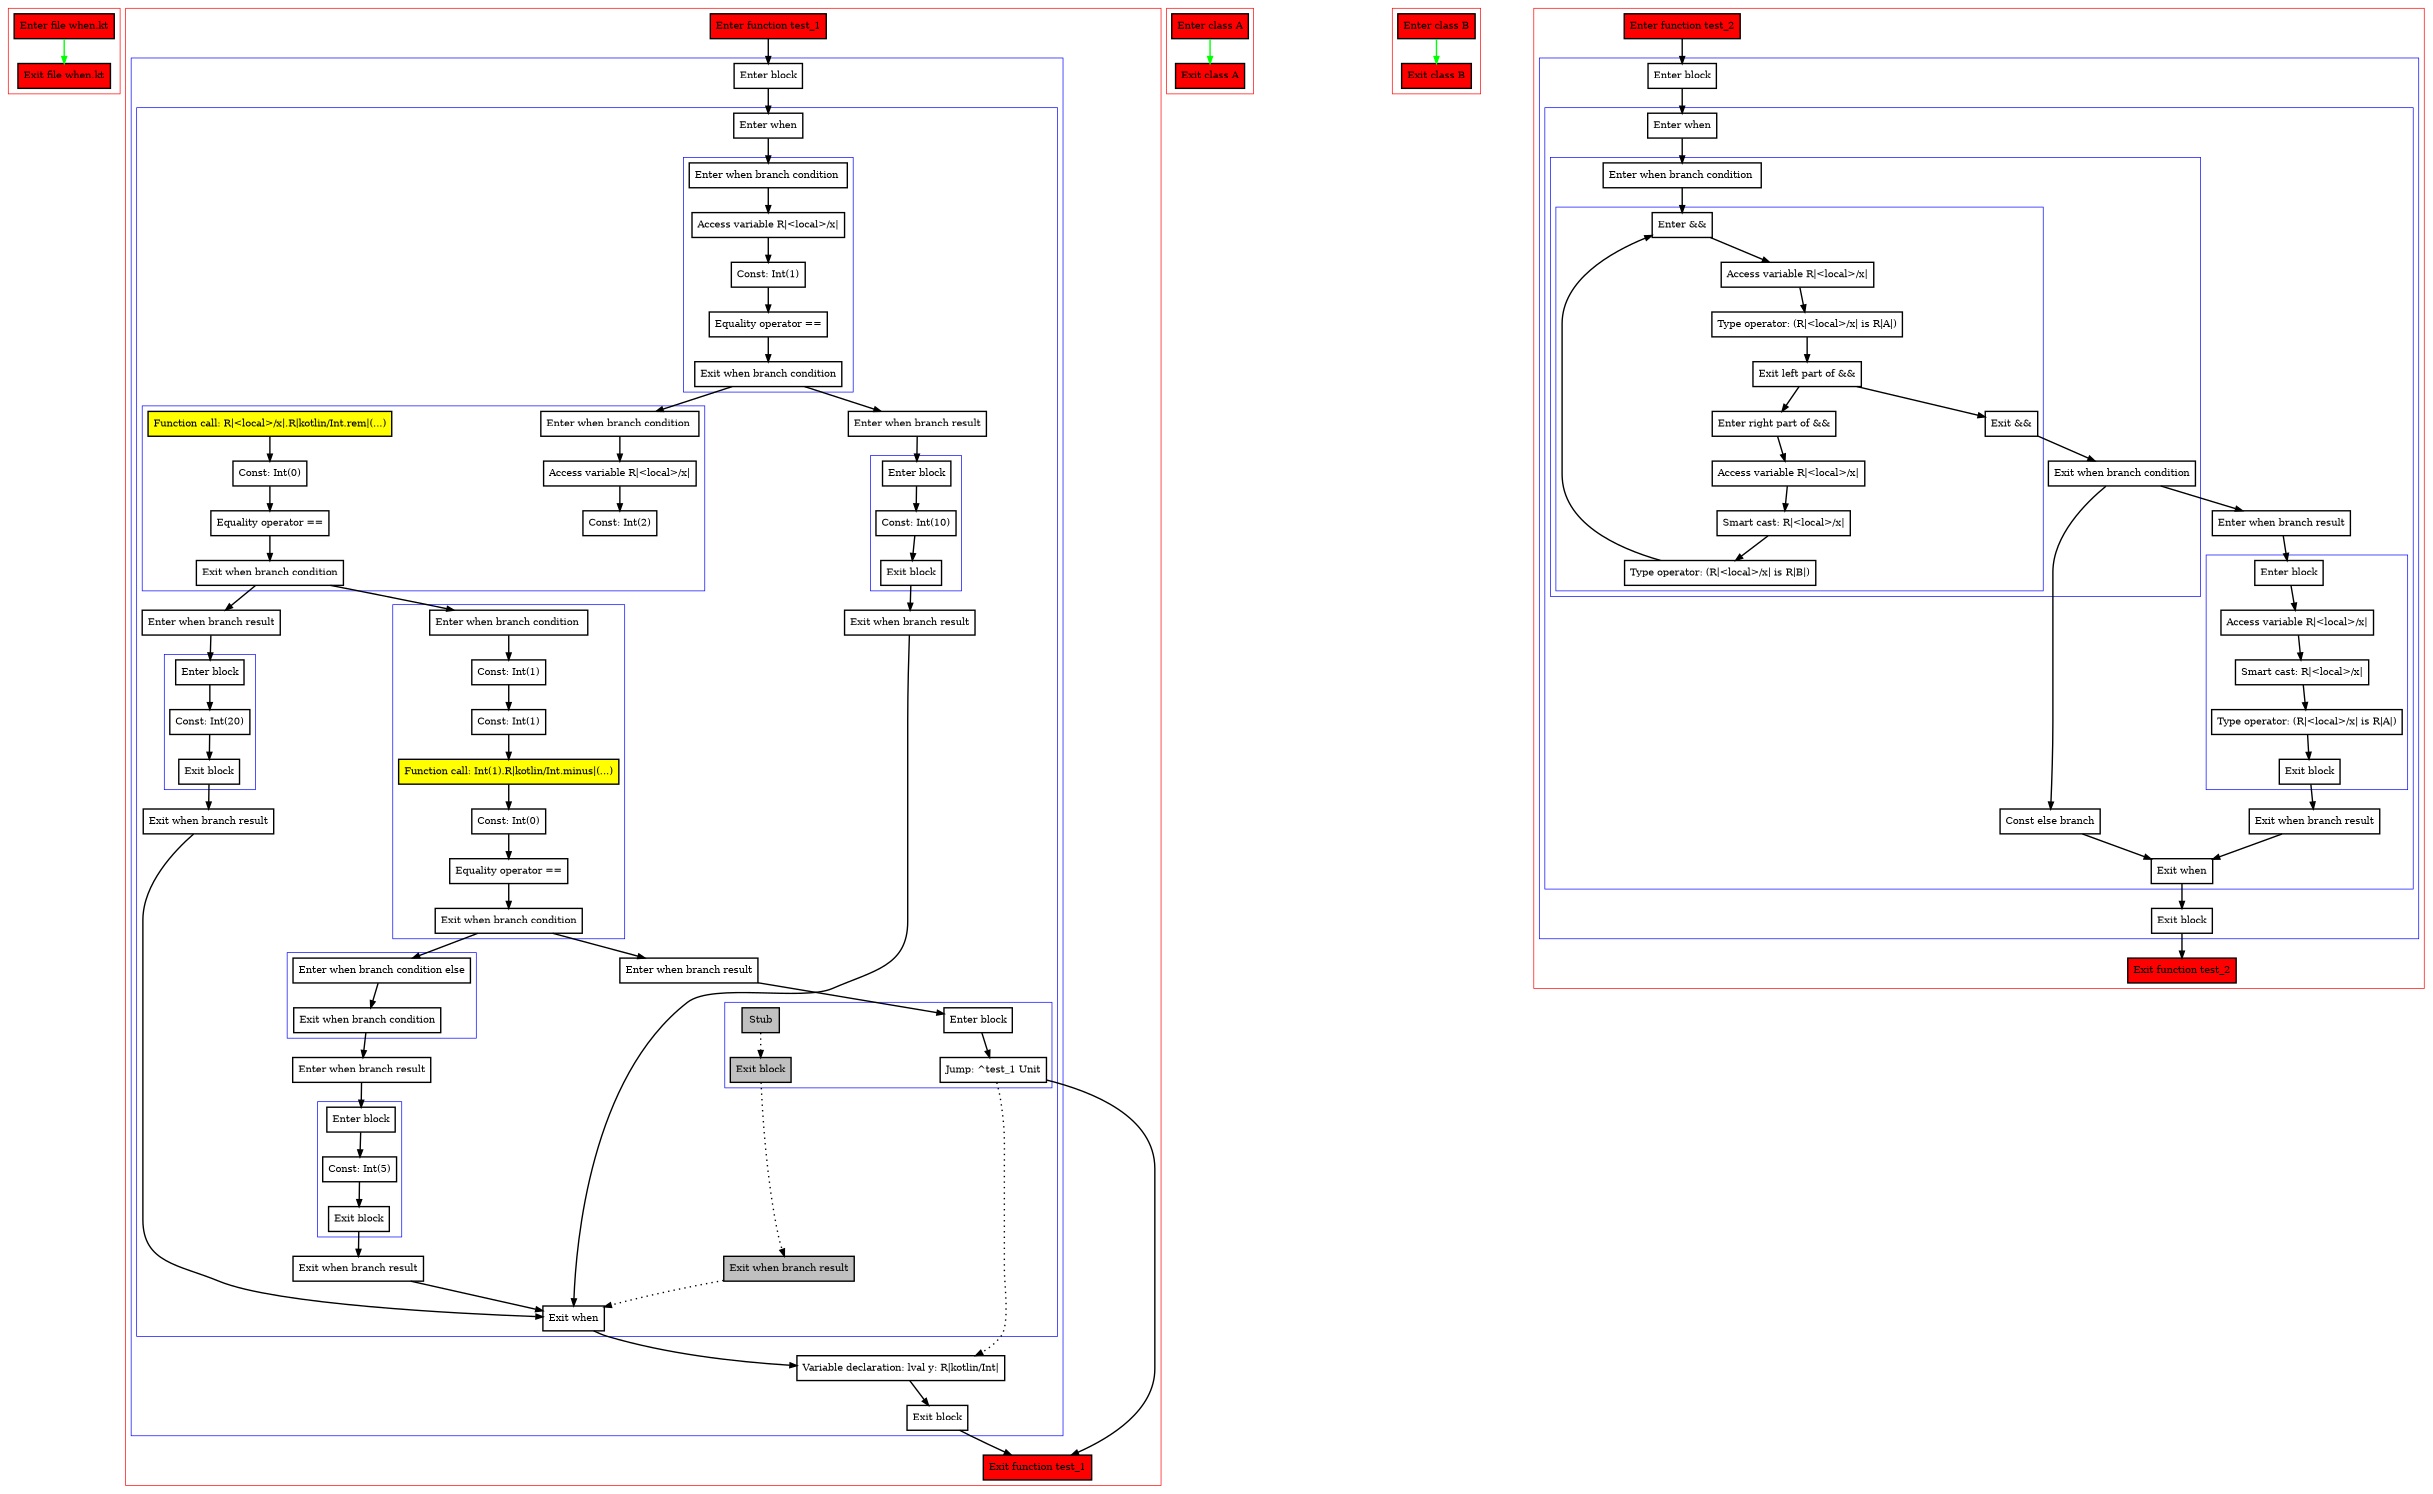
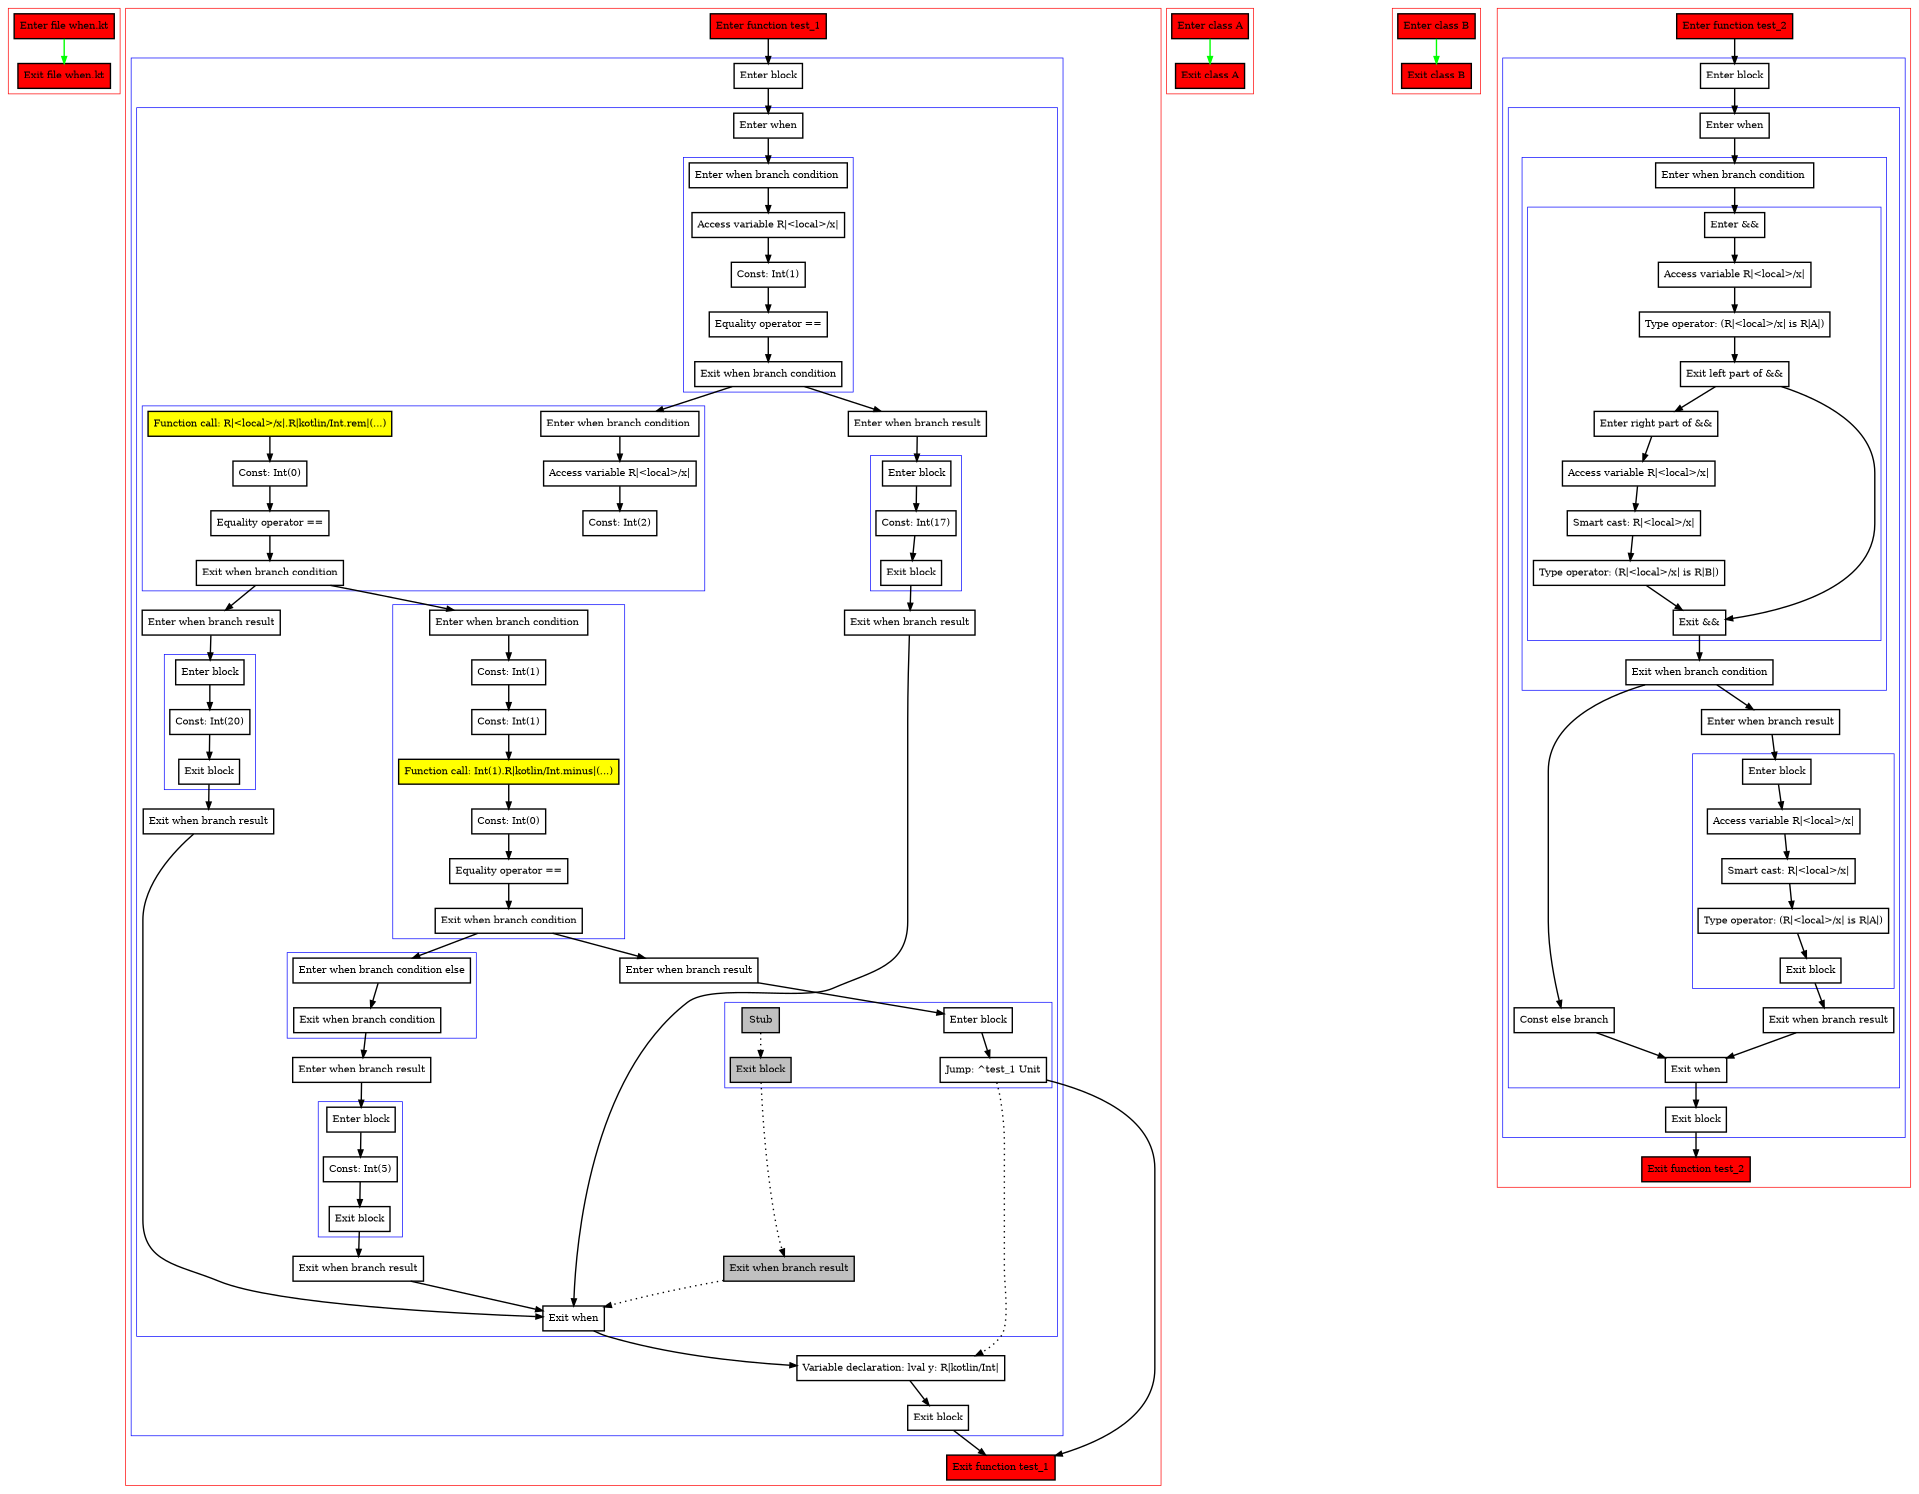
edge "Type operator: (R|<local>/x| is R|B|)" -> "Enter &&": now "Type operator: (R|<local>/x| is R|B|)" -> "Exit &&"
node "Const: Int(10)": label "Const: Int(10)" -> "Const: Int(17)"
